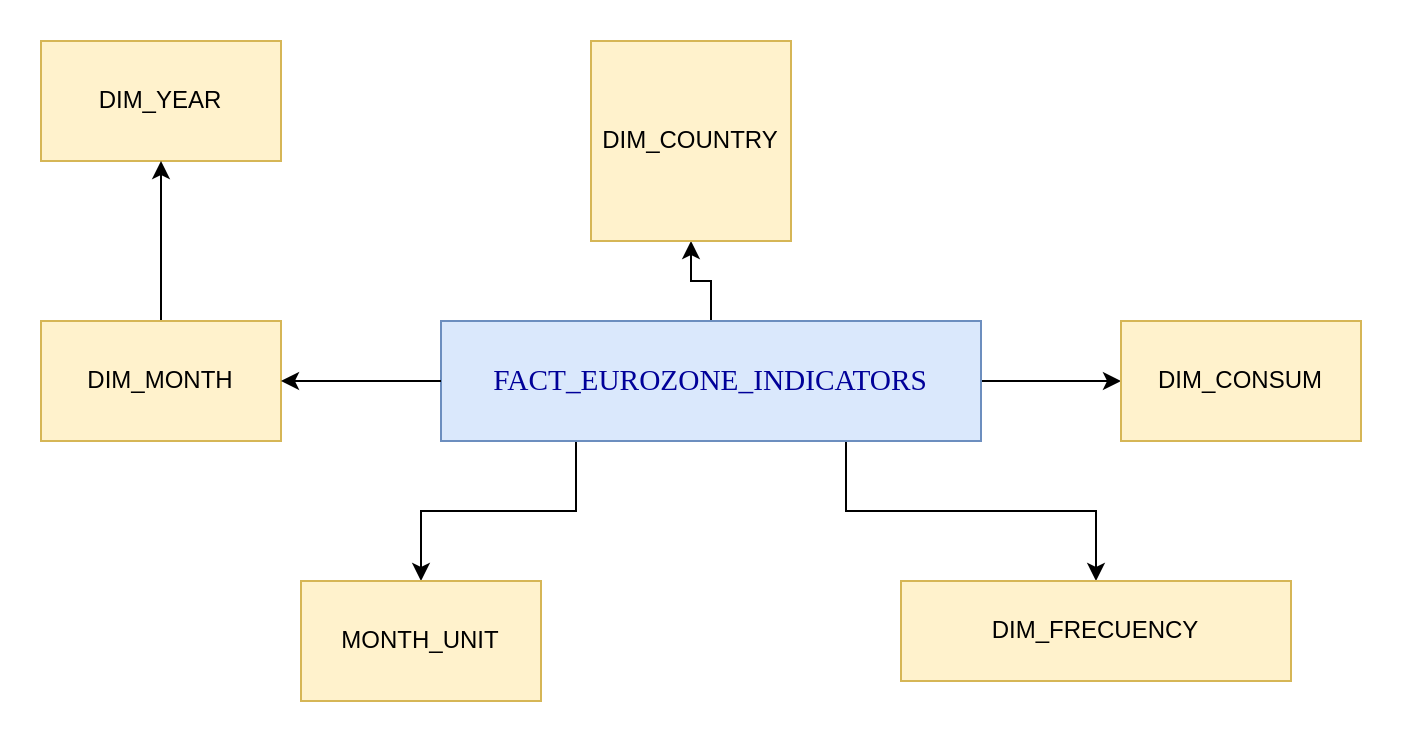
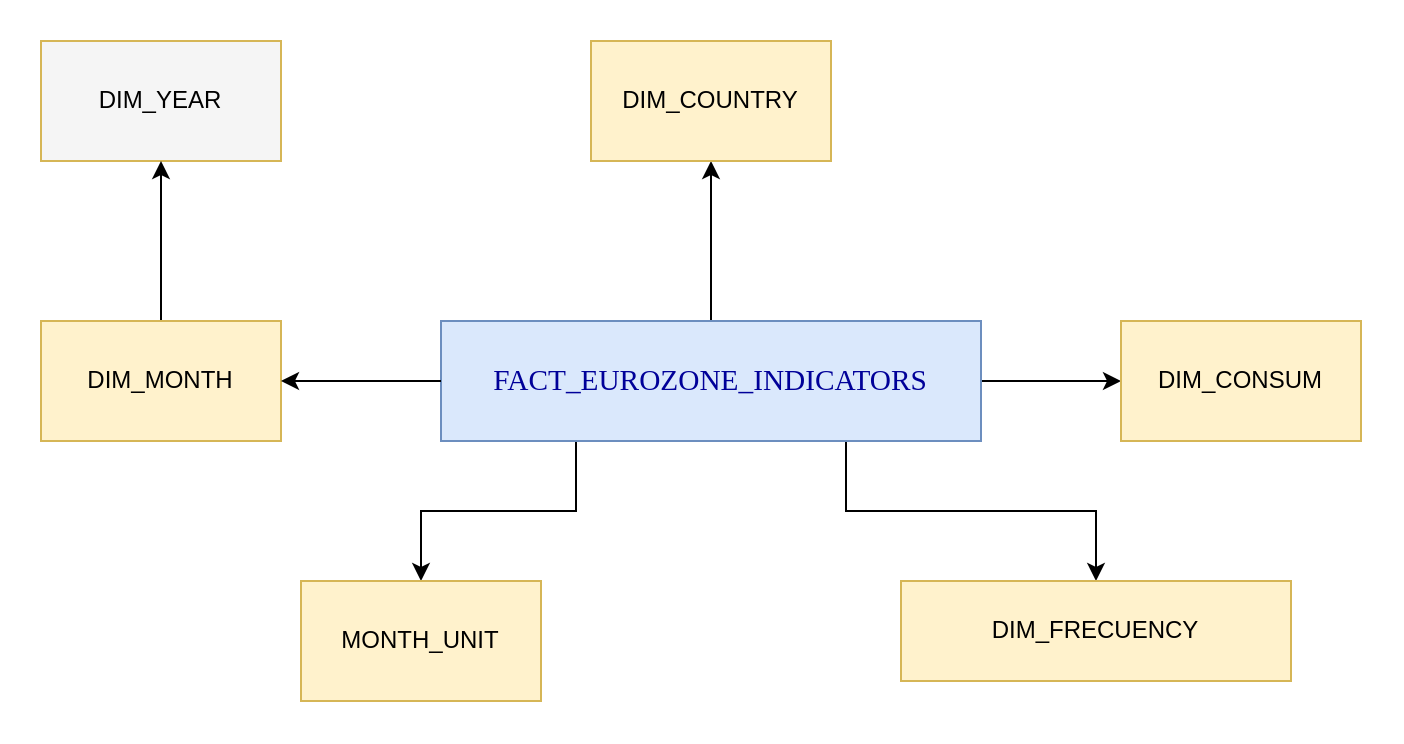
node "DIM_YEAR": fillcolor #fff2cc -> #f5f5f5
node "DIM_COUNTRY": size 200x200 -> 240x120
